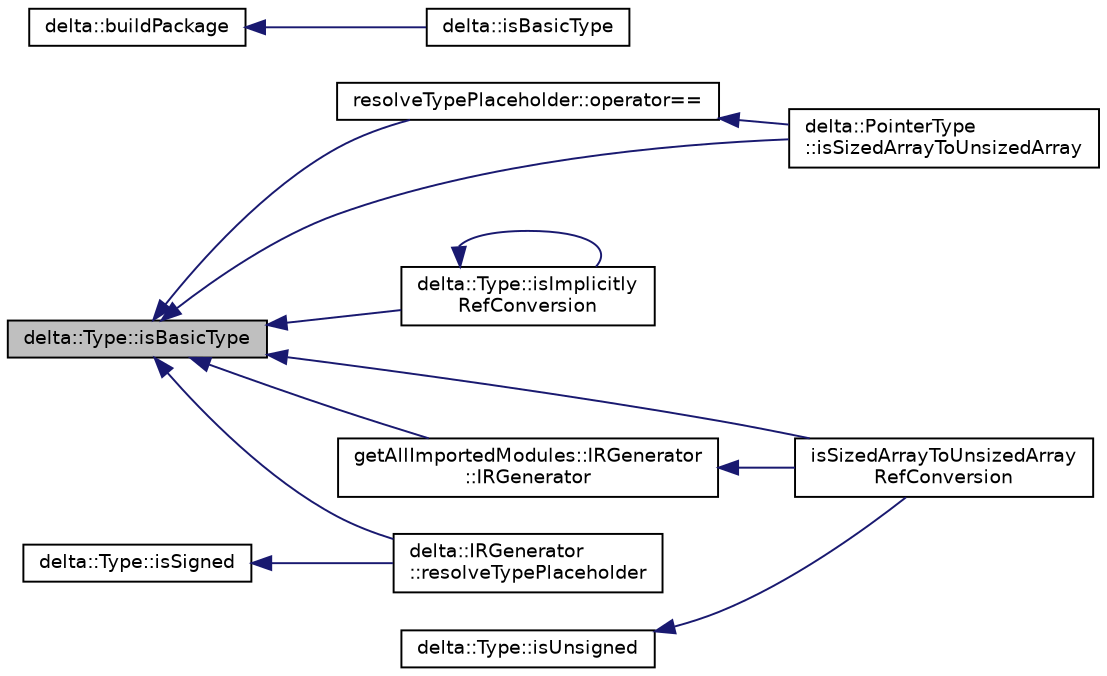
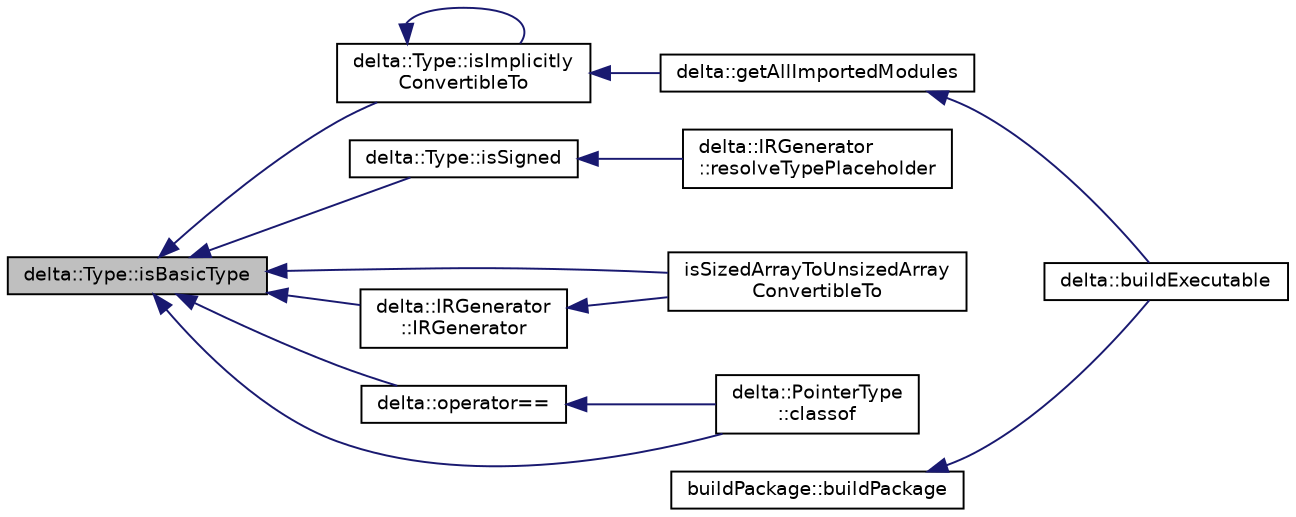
node "delta::buildPackage": label "delta::buildPackage" -> "buildPackage::buildPackage"
node "delta::isBasicType": label "delta::isBasicType" -> "delta::buildExecutable"
node "delta::getAllImportedModules": added
node "resolveTypePlaceholder::operator==": label "resolveTypePlaceholder::operator==" -> "delta::operator=="
node "delta::PointerType ::isSizedArrayToUnsizedArray": label "delta::PointerType ::isSizedArrayToUnsizedArray" -> "delta::PointerType ::classof"
node "delta::Type::isImplicitly RefConversion": label "delta::Type::isImplicitly RefConversion" -> "delta::Type::isImplicitly ConvertibleTo"
node "getAllImportedModules::IRGenerator ::IRGenerator": label "getAllImportedModules::IRGenerator ::IRGenerator" -> "delta::IRGenerator ::IRGenerator"
node "isSizedArrayToUnsizedArray RefConversion": label "isSizedArrayToUnsizedArray RefConversion" -> "isSizedArrayToUnsizedArray ConvertibleTo"
edge "delta::IRGenerator ::resolveTypePlaceholder" -> "delta::Type::isBasicType": now "delta::Type::isSigned" -> "delta::Type::isBasicType"
node "delta::Type::isUnsigned": removed
